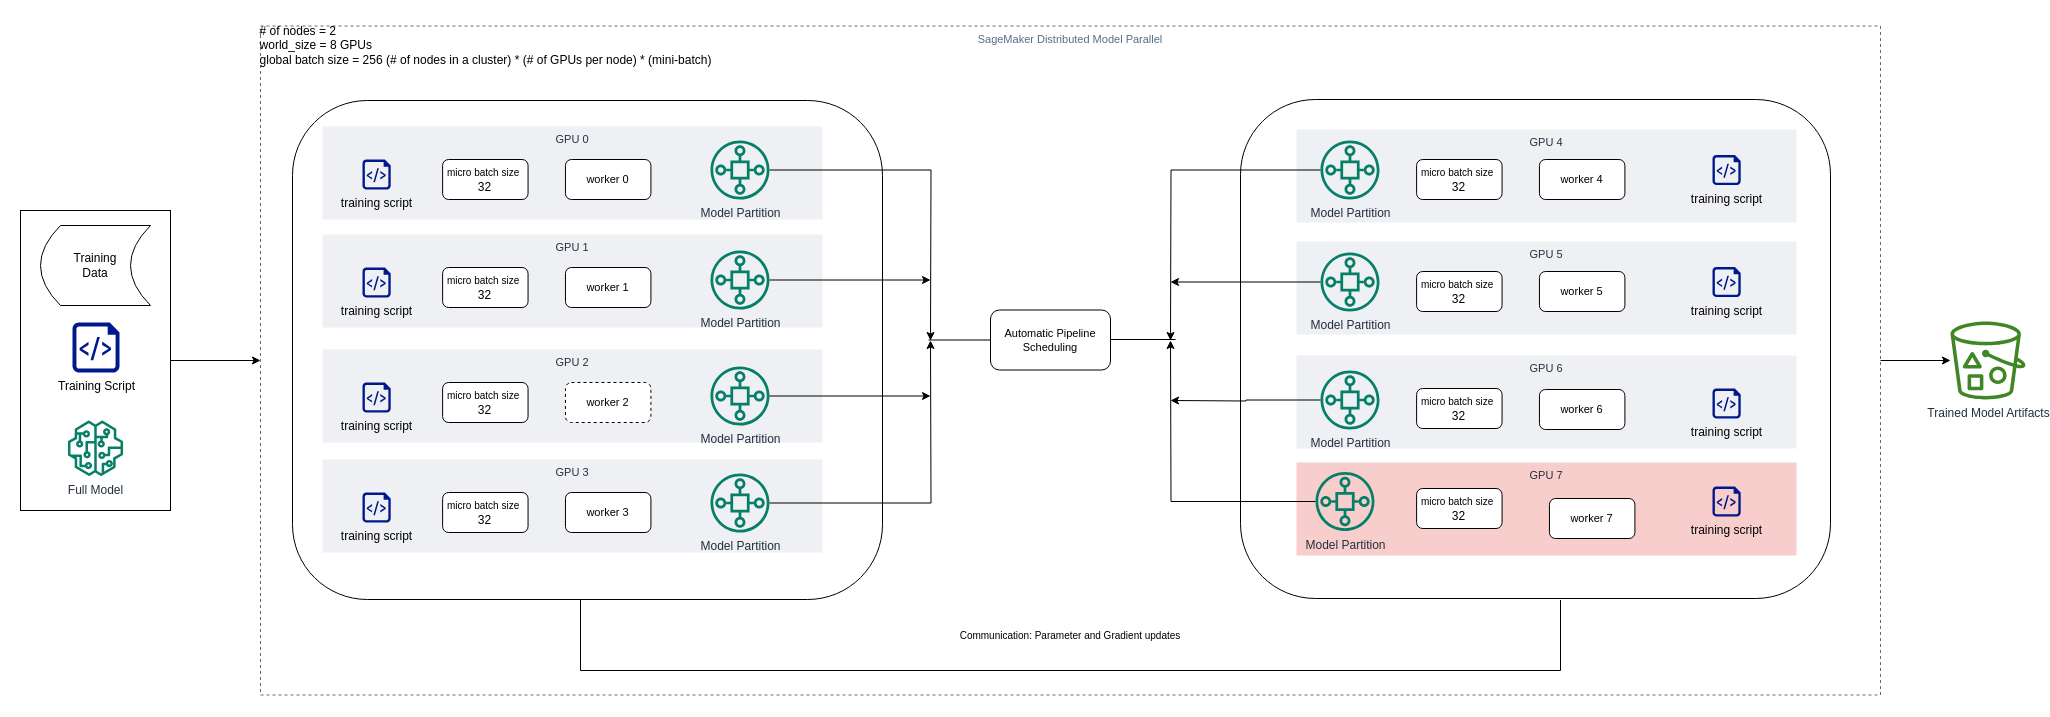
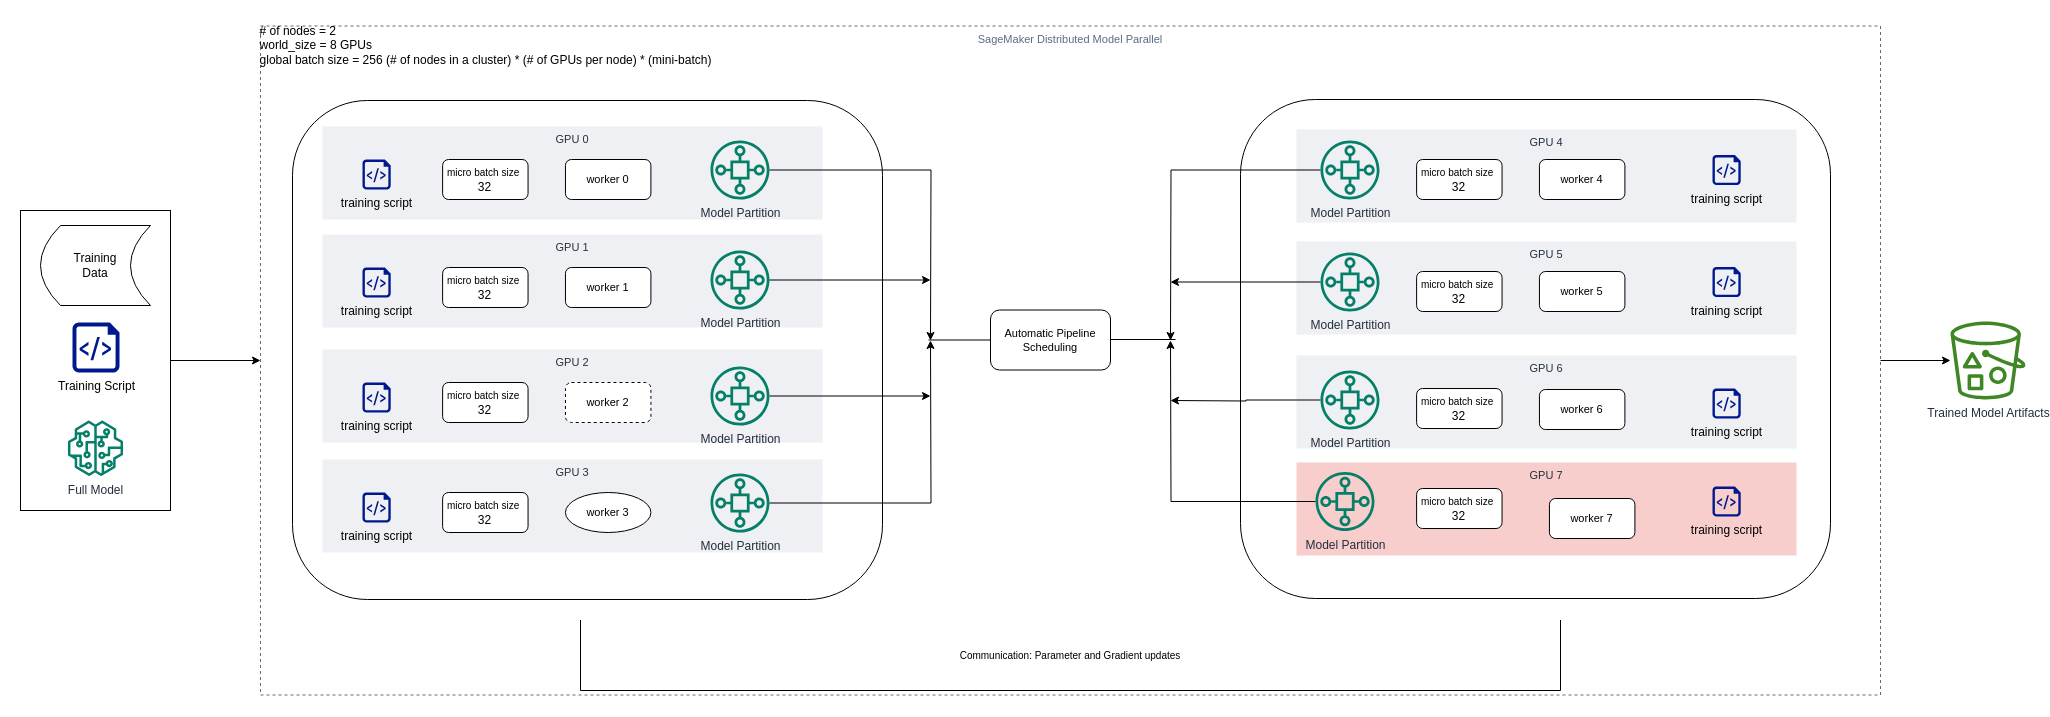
node "worker 3": shape rounded rectangle -> ellipse
node "Communication: Parameter and Gradient updates": moved (1071, 636) -> (1071, 656)
